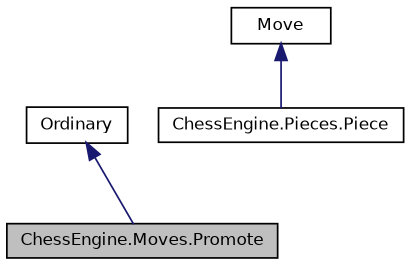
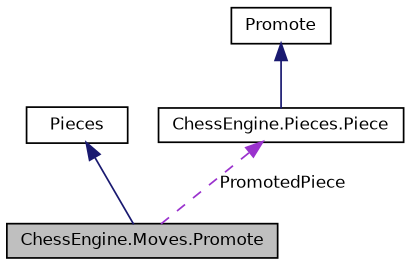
node "Move": label "Move" -> "Promote"
node "Ordinary": label "Ordinary" -> "Pieces"
edge "ChessEngine.Moves.Promote" -> "ChessEngine.Pieces.Piece": added, label "PromotedPiece"
